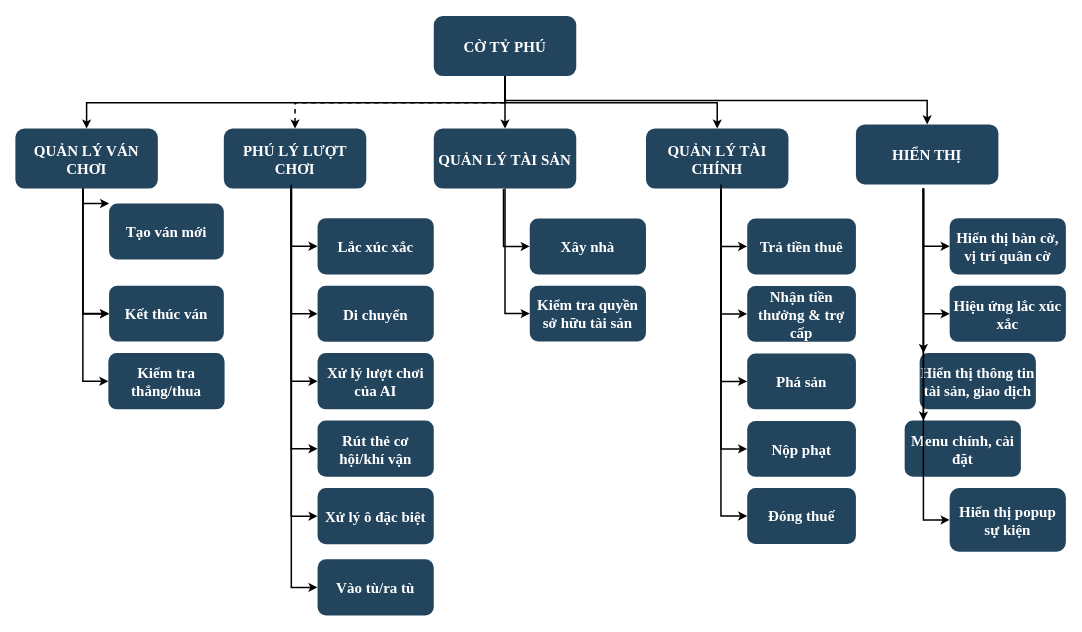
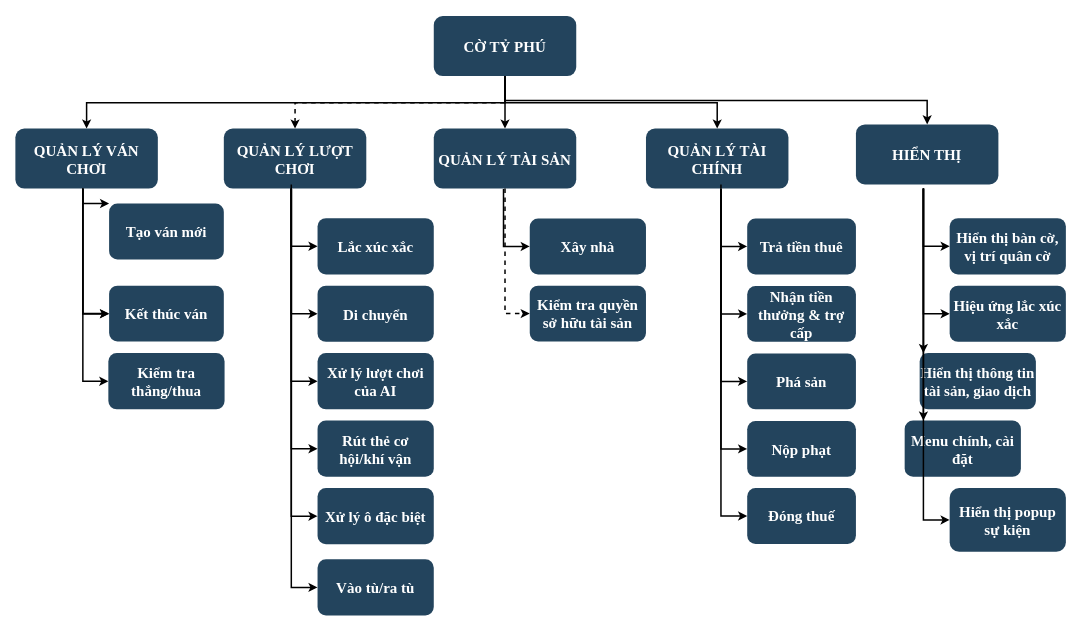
node "PHÚ LÝ LƯỢT CHƠI": label "PHÚ LÝ LƯỢT CHƠI" -> "QUẢN LÝ LƯỢT CHƠI"
edge "QUẢN LÝ TÀI SẢN" -> "Kiểm tra quyền sở hữu tài sản": style solid -> dashed
